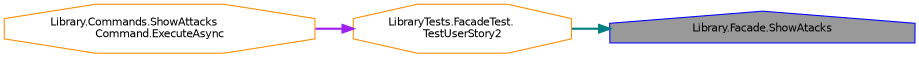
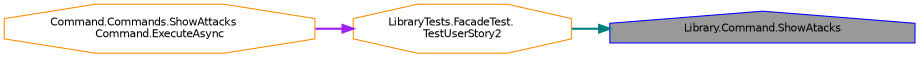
node "Library.Commands.ShowAttacks Command.ExecuteAsync": label "Library.Commands.ShowAttacks Command.ExecuteAsync" -> "Command.Commands.ShowAttacks Command.ExecuteAsync"
node "Library.Facade.ShowAtacks": label "Library.Facade.ShowAtacks" -> "Library.Command.ShowAtacks"
